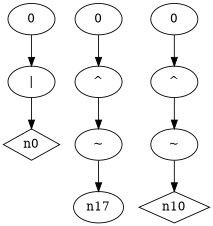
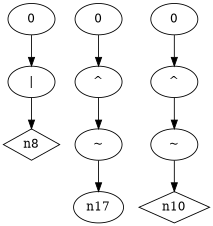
node "n0": label "n0" -> "n8"
